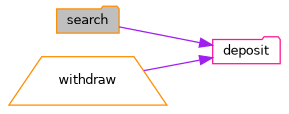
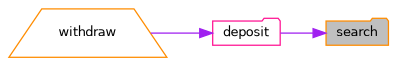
edge "search" -> "deposit": reversed
